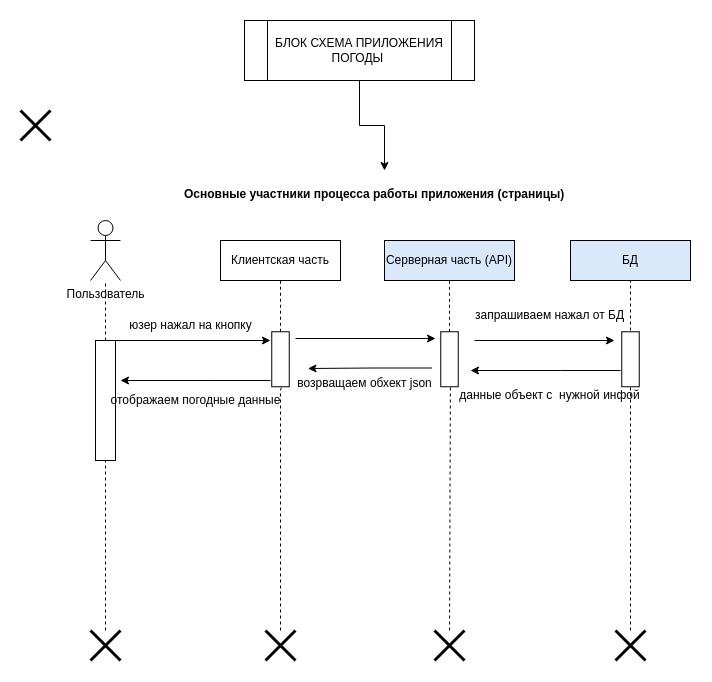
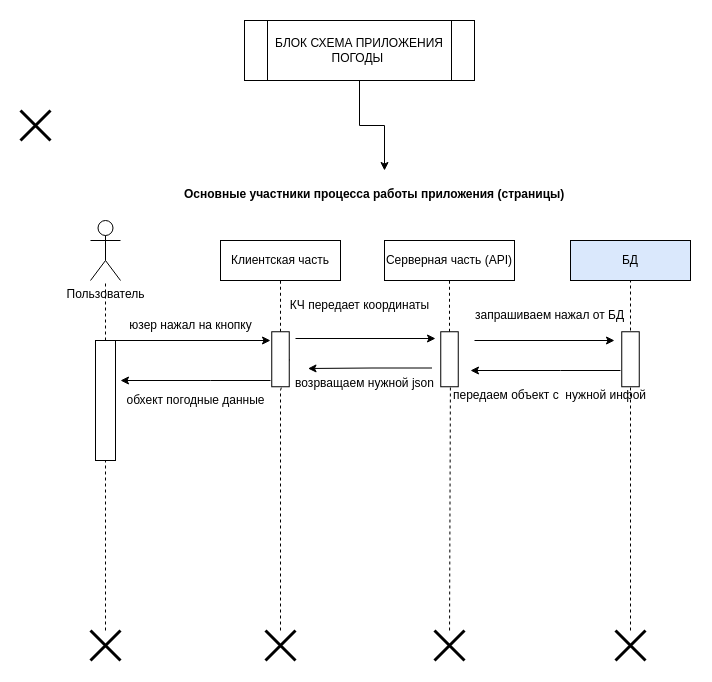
node "Серверная часть (API)": fillcolor #dae8fc -> #ffffff
node "КЧ передает координаты": added
node "возрващаем обхект json": label "возрващаем обхект json" -> "возрващаем нужной json"
node "данные объект с нужной инфой": label "данные объект с нужной инфой" -> "передаем объект с нужной инфой"
node "отображаем погодные данные": label "отображаем погодные данные" -> "обхект погодные данные"
